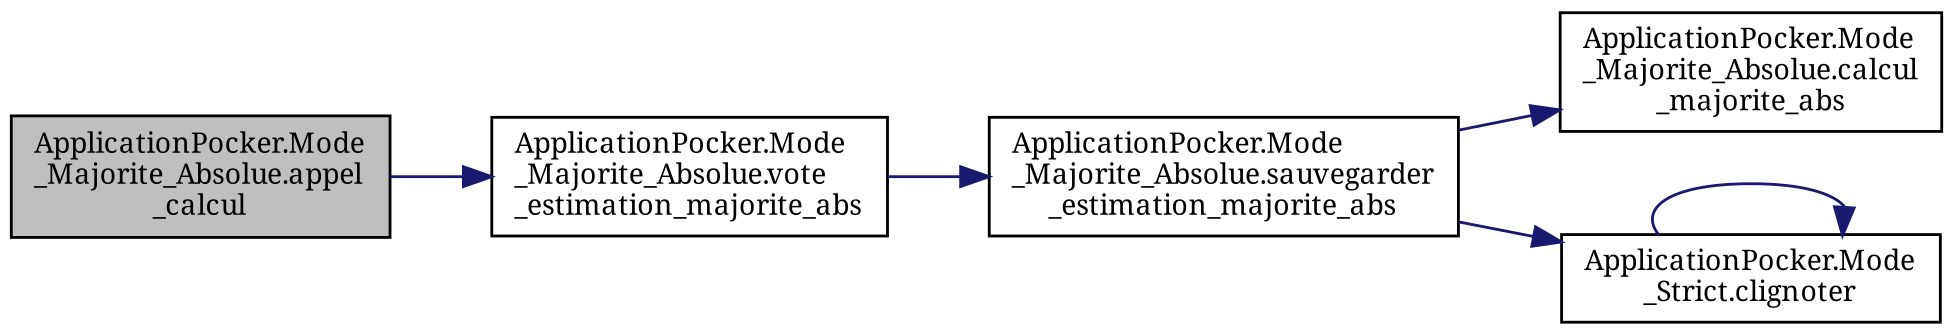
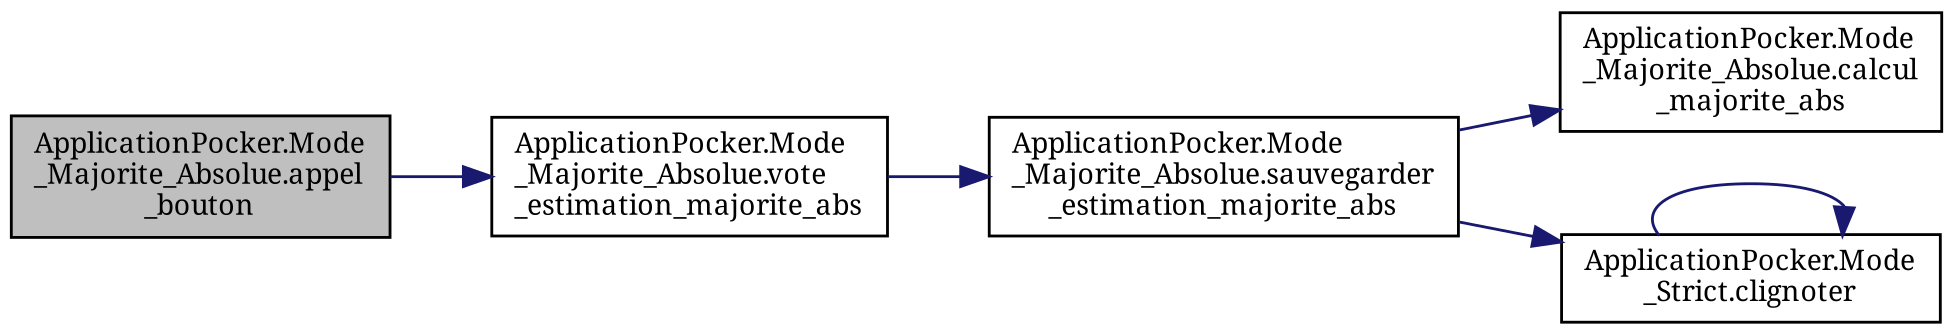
node "ApplicationPocker.Mode _Majorite_Absolue.appel _calcul": label "ApplicationPocker.Mode _Majorite_Absolue.appel _calcul" -> "ApplicationPocker.Mode _Majorite_Absolue.appel _bouton"
